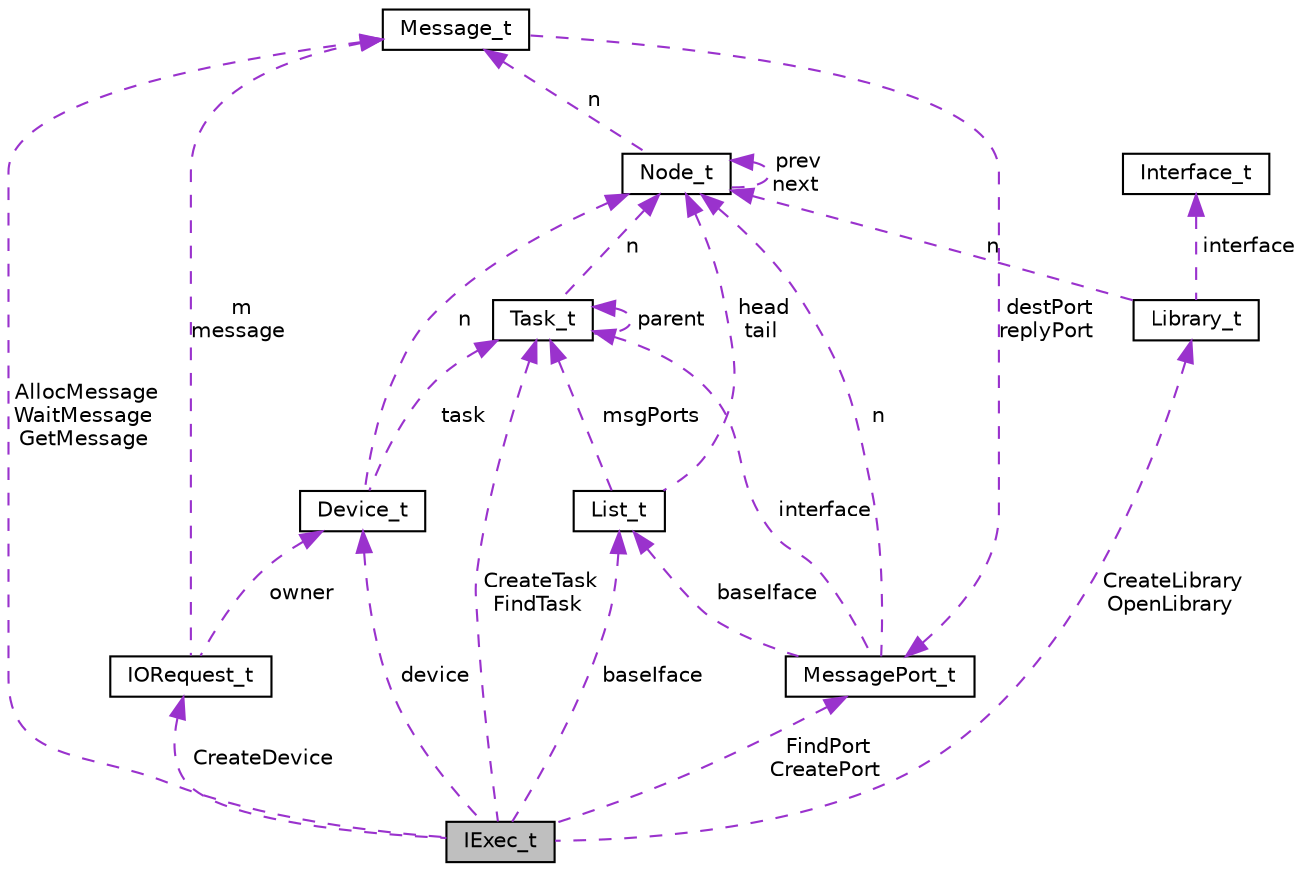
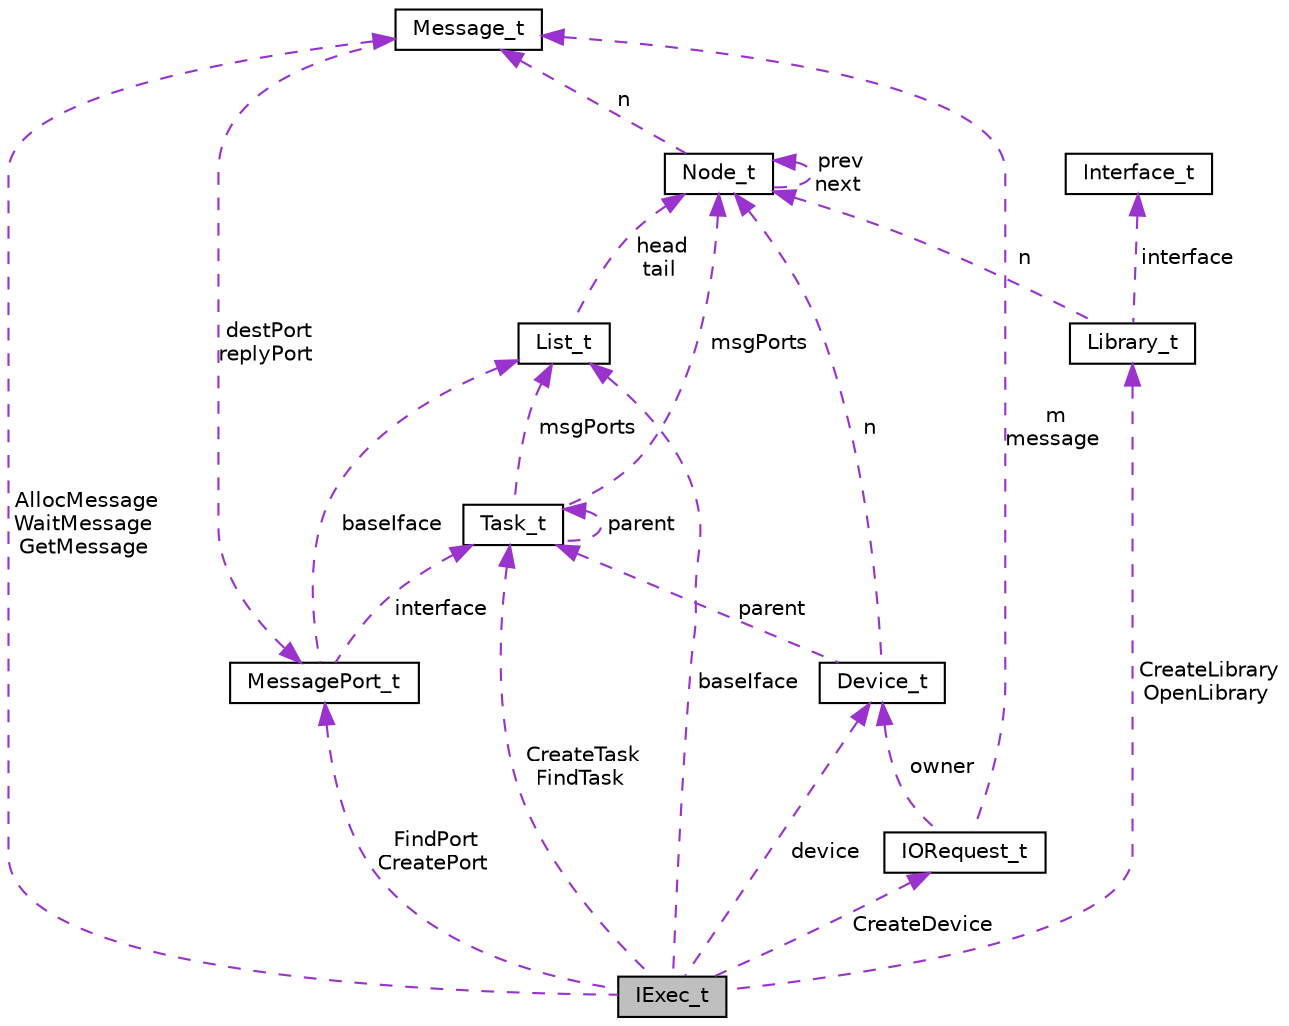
edge "Task_t" -> "Node_t": label " n" -> " msgPorts"
edge "MessagePort_t" -> "Node_t": removed, label "n"
edge "Device_t" -> "Task_t": label " task" -> " parent"
edge "List_t" -> "Task_t": reversed
